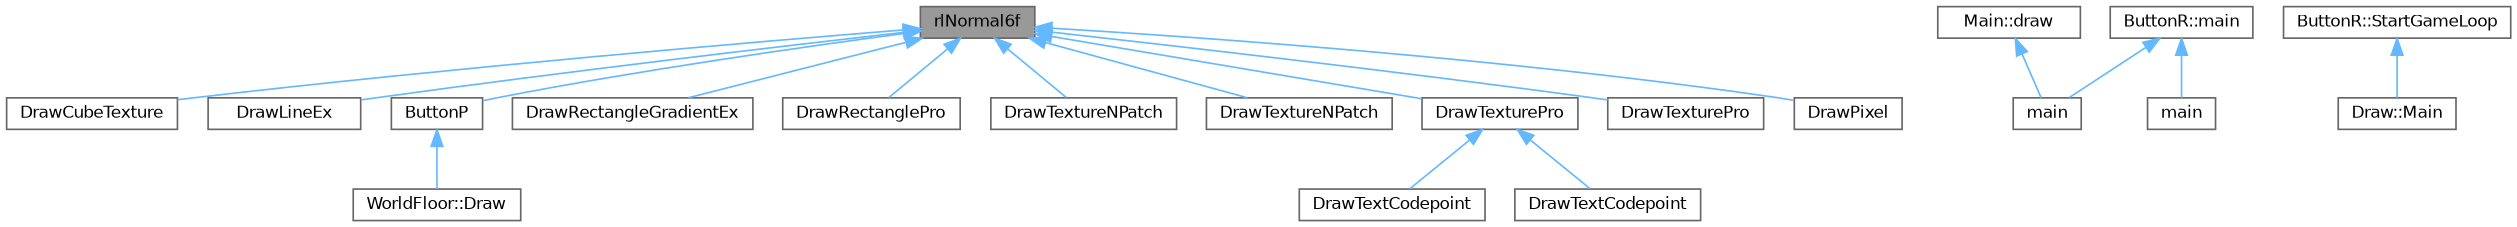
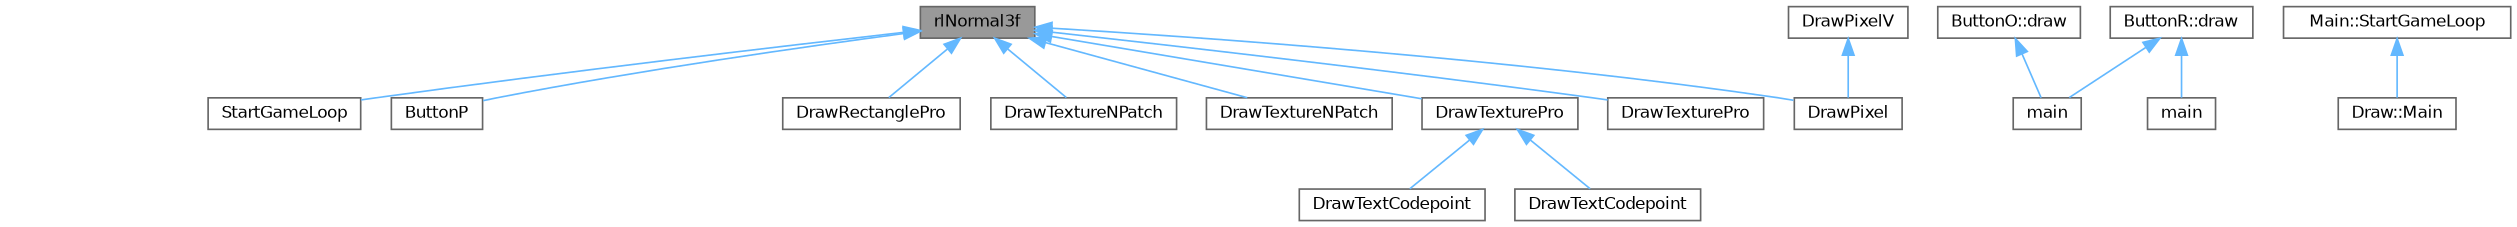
node "rlNormal6f": label "rlNormal6f" -> "rlNormal3f"
node "DrawPixelV": added
node "Main::draw": label "Main::draw" -> "ButtonO::draw"
node "ButtonR::main": label "ButtonR::main" -> "ButtonR::draw"
node "ButtonR::StartGameLoop": label "ButtonR::StartGameLoop" -> "Main::StartGameLoop"
node "DrawCubeTexture": removed
node "DrawLineEx": label "DrawLineEx" -> "StartGameLoop"
node "DrawRectangleGradientEx": removed
node "WorldFloor::Draw": removed
